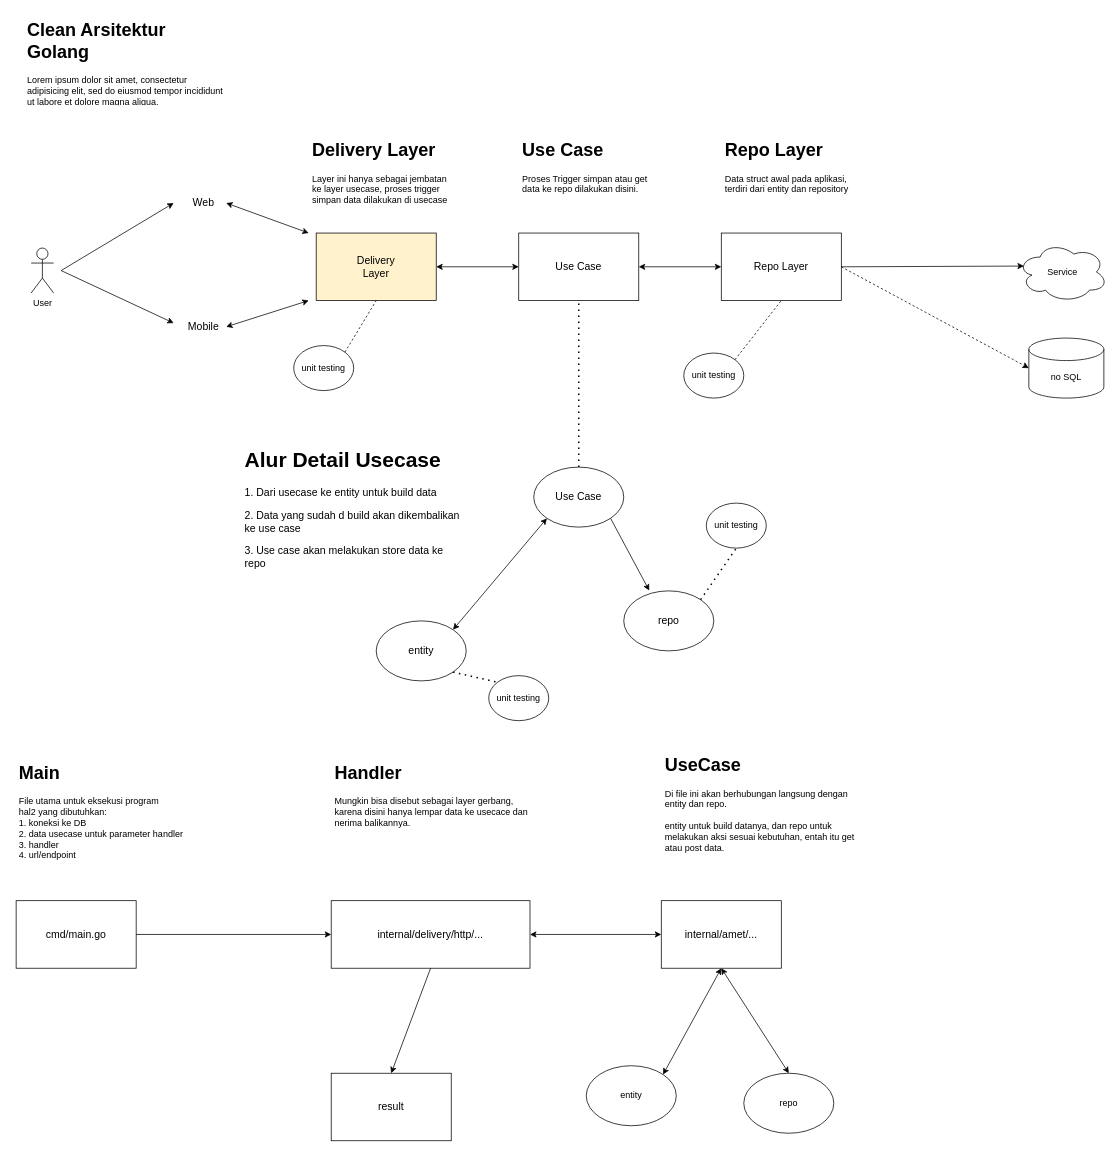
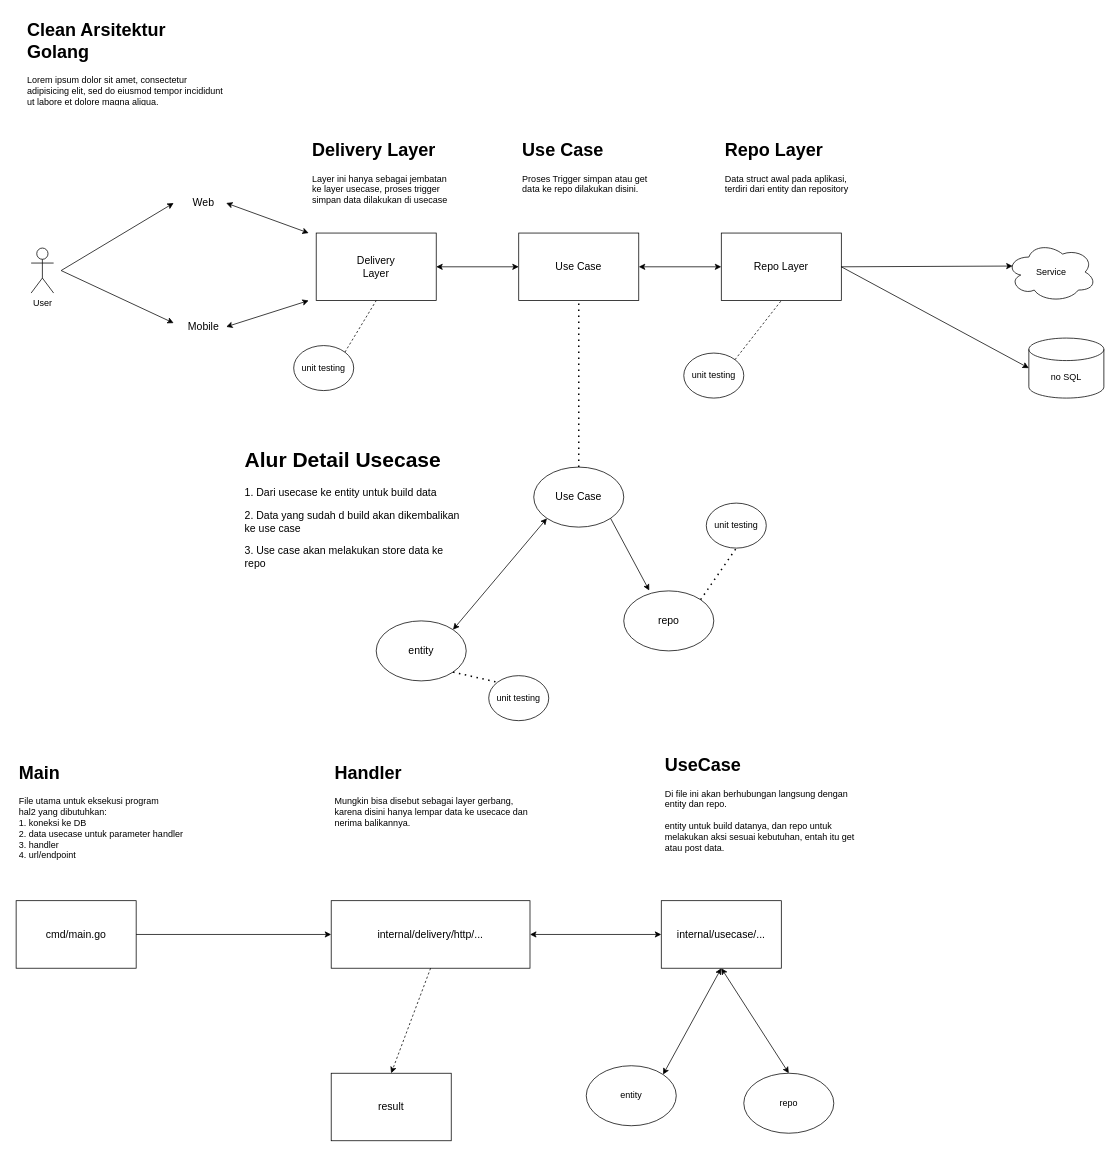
node "Delivery Layer": fillcolor #fff2cc -> #ffffff
node "Service": moved (1062, 272) -> (1051, 272)
edge "Repo Layer" -> "no SQL": style dashed -> solid
node "internal/amet/...": label "internal/amet/..." -> "internal/usecase/..."
edge "internal/delivery/http/..." -> "result": style solid -> dashed
